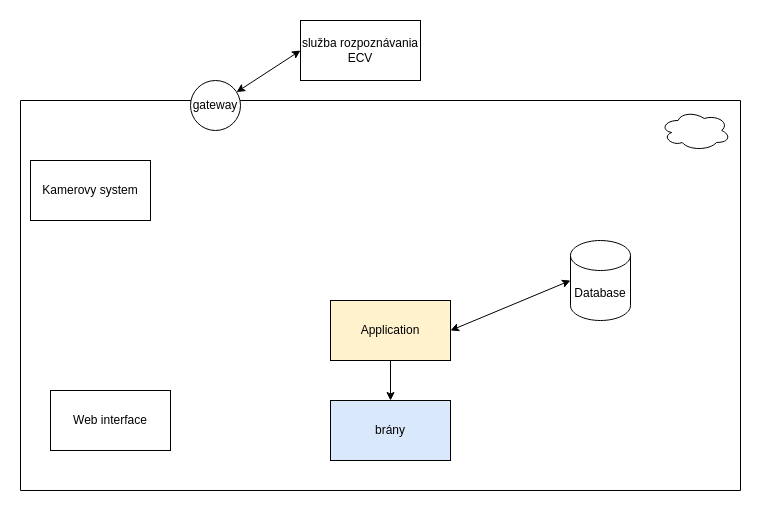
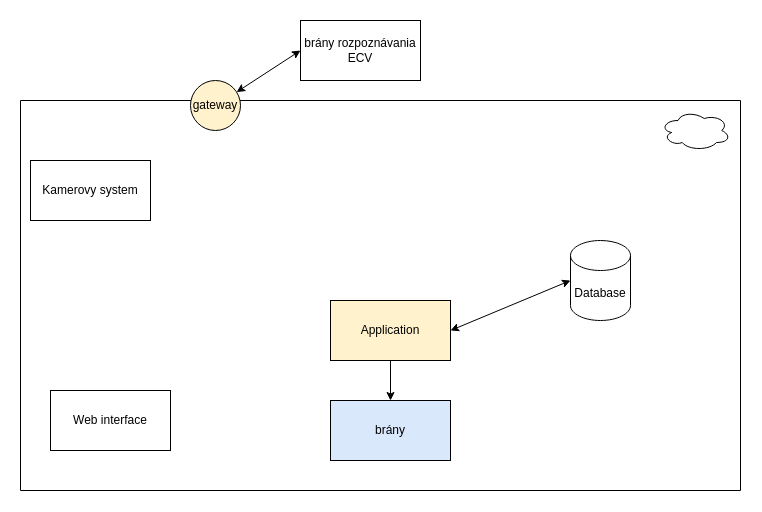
node "služba rozpoznávania ECV": label "služba rozpoznávania ECV" -> "brány rozpoznávania ECV"
node "gateway": fillcolor #ffffff -> #fff2cc
